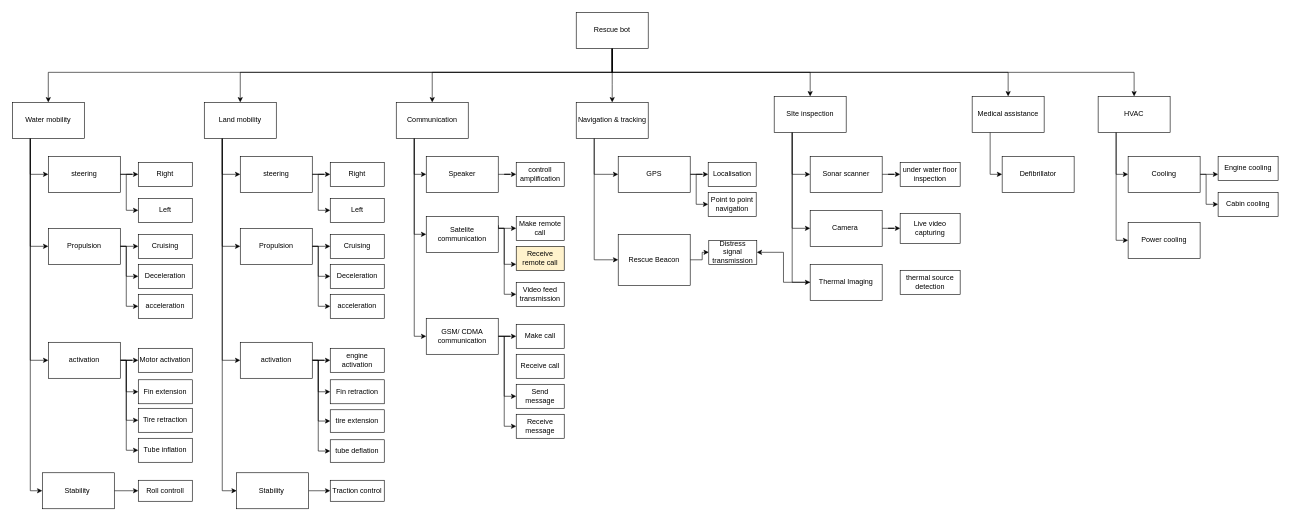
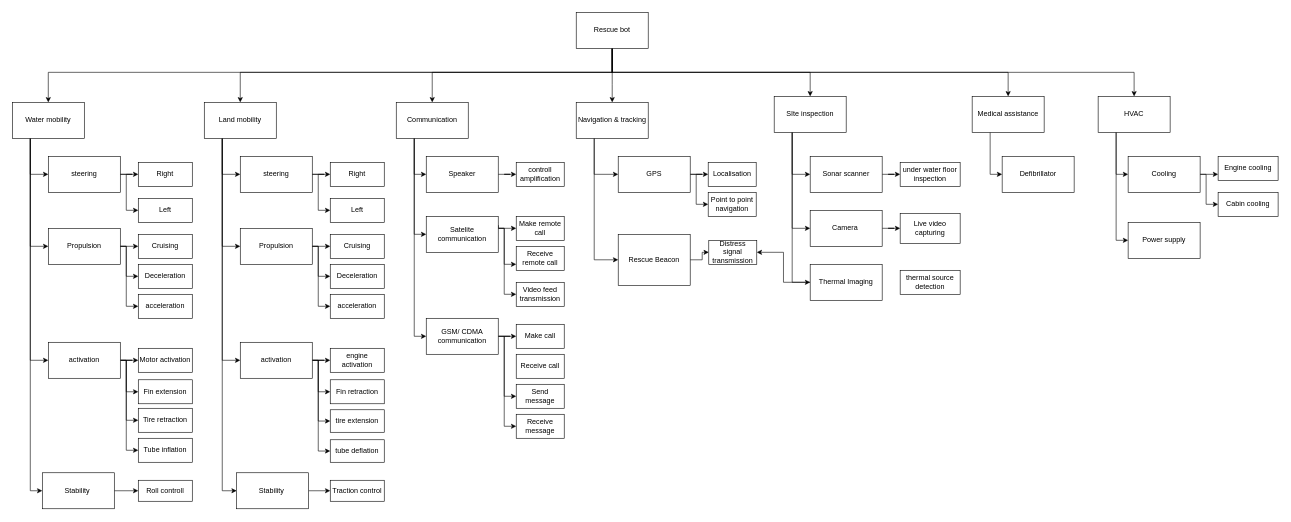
node "Power cooling": label "Power cooling" -> "Power supply"
node "Receive remote call": fillcolor #fff2cc -> #ffffff
